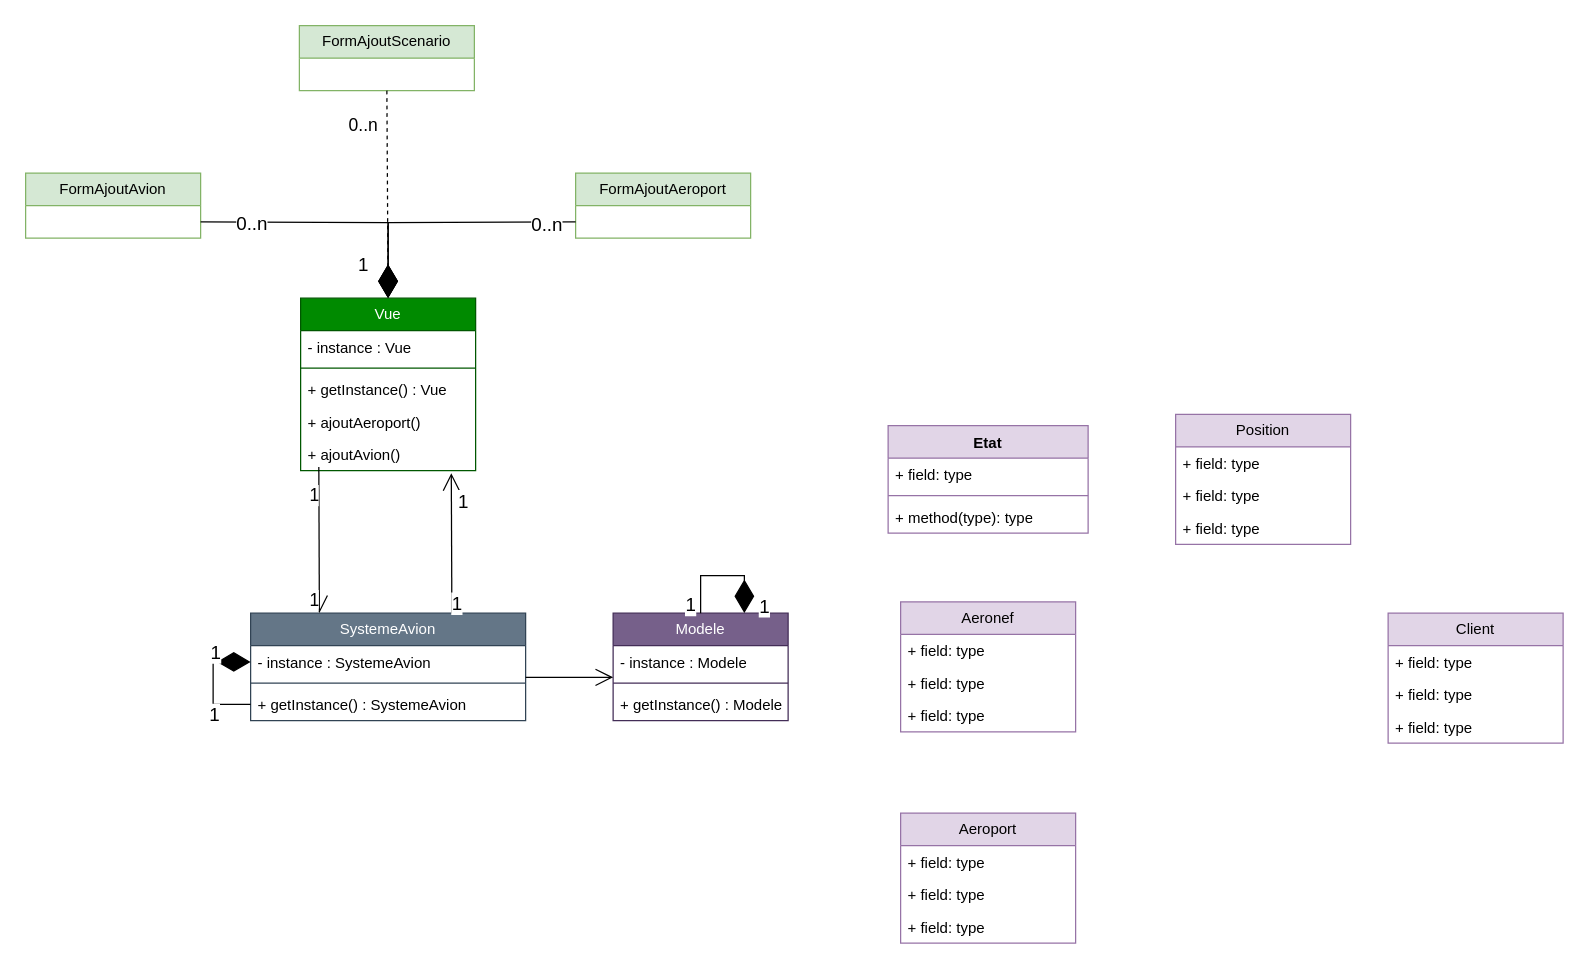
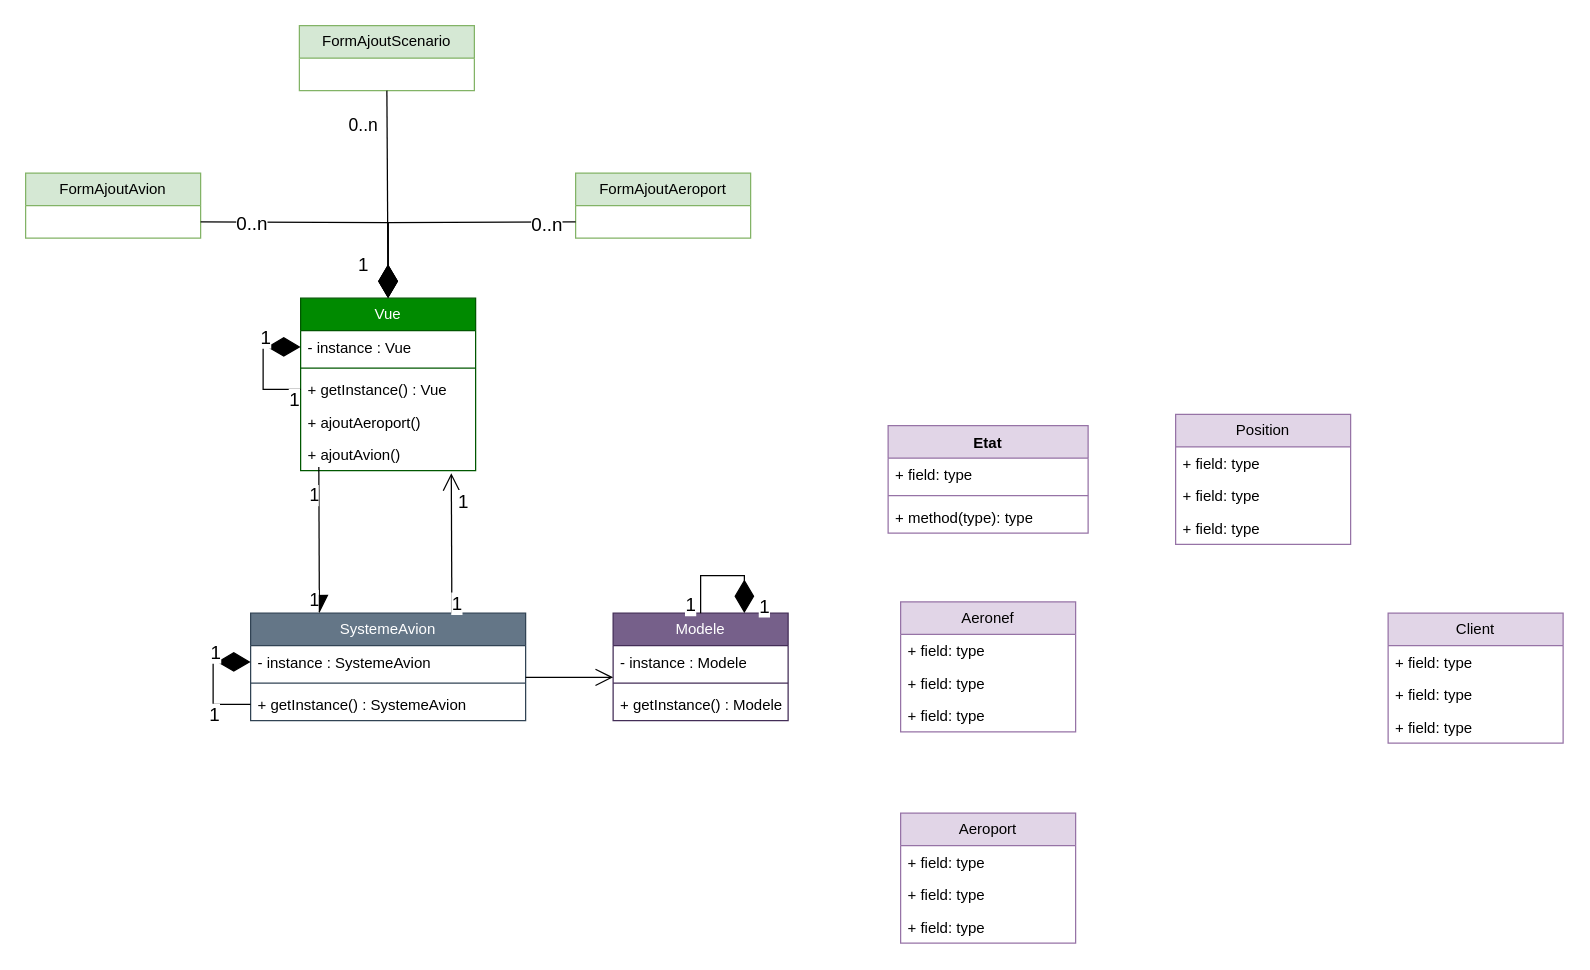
edge "FormAjoutScenario" -> "Vue": style dashed -> solid
edge "+ getInstance() : Vue" -> "- instance : Vue": added, labels "1", "1"
edge "+ ajoutAvion()" -> "SystemeAvion": arrowhead open -> block
